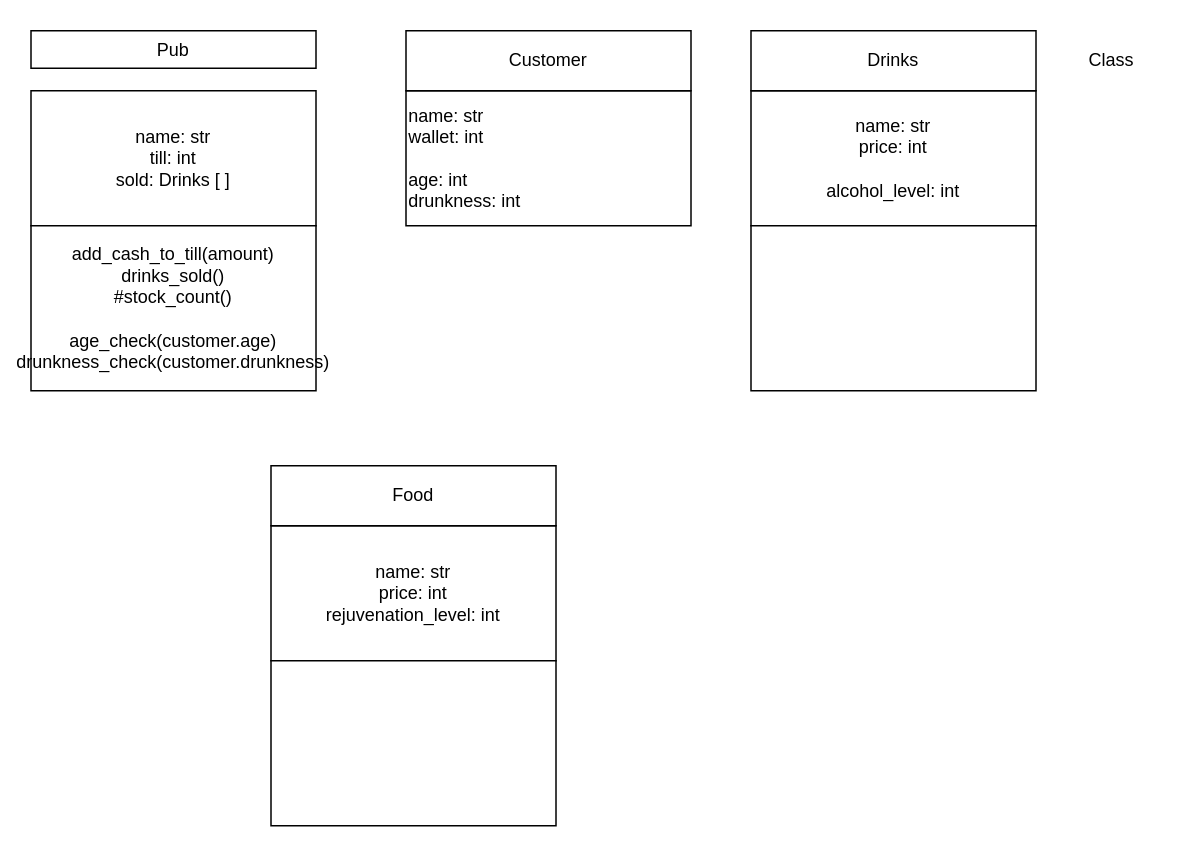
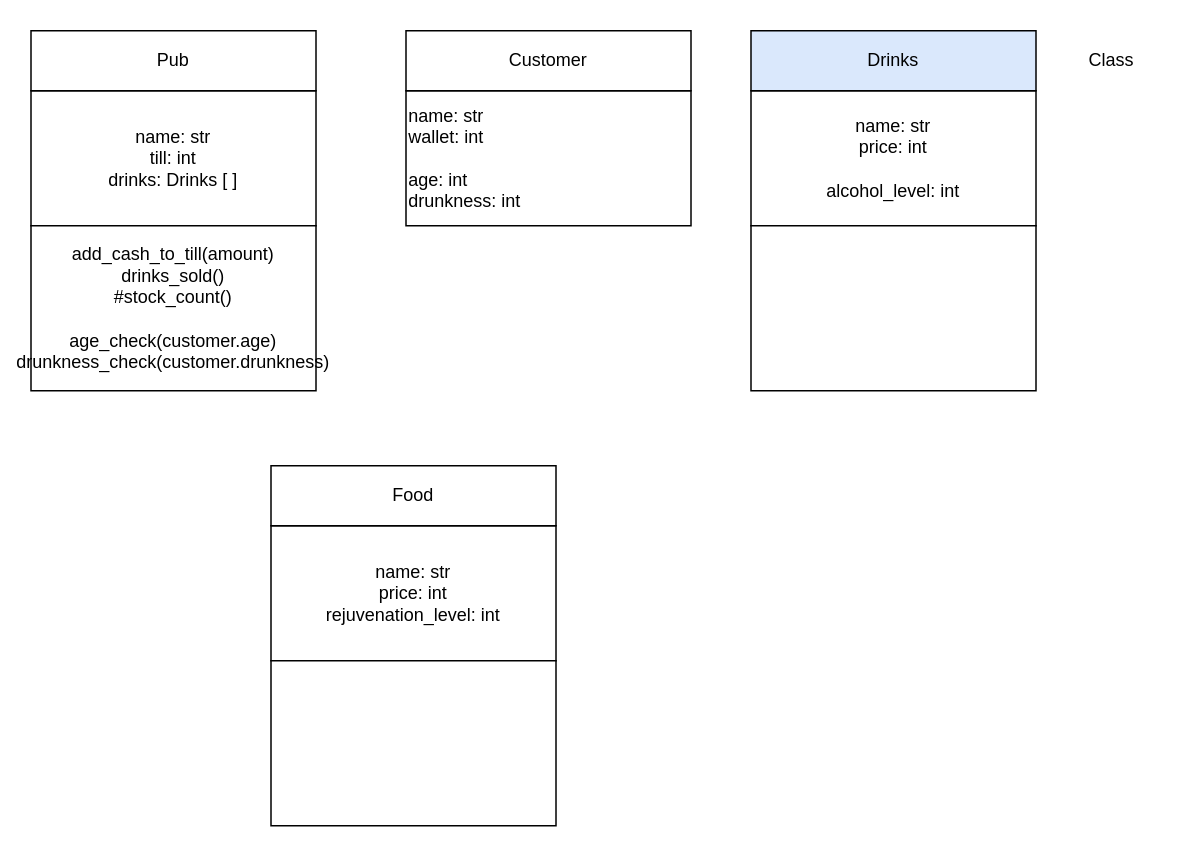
node "Pub": size 285x38 -> 285x60
node "Drinks": fillcolor #ffffff -> #dae8fc
node "name: str till: int sold: Drinks [ ]": label "name: str till: int sold: Drinks [ ]" -> "name: str till: int drinks: Drinks [ ]"
